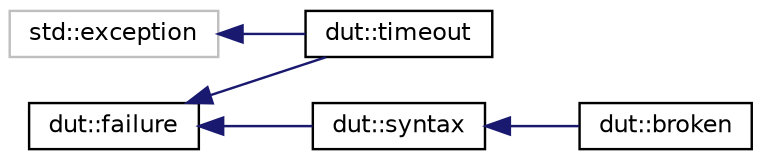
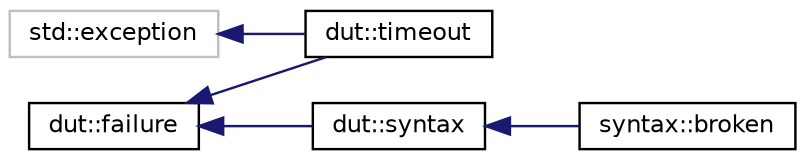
node "dut::broken": label "dut::broken" -> "syntax::broken"
